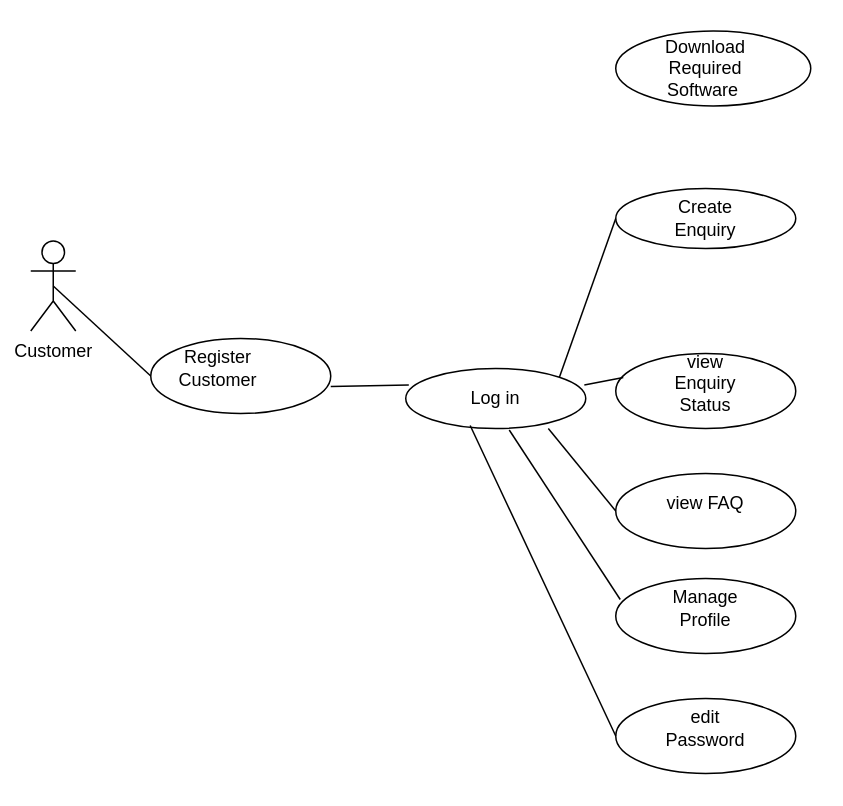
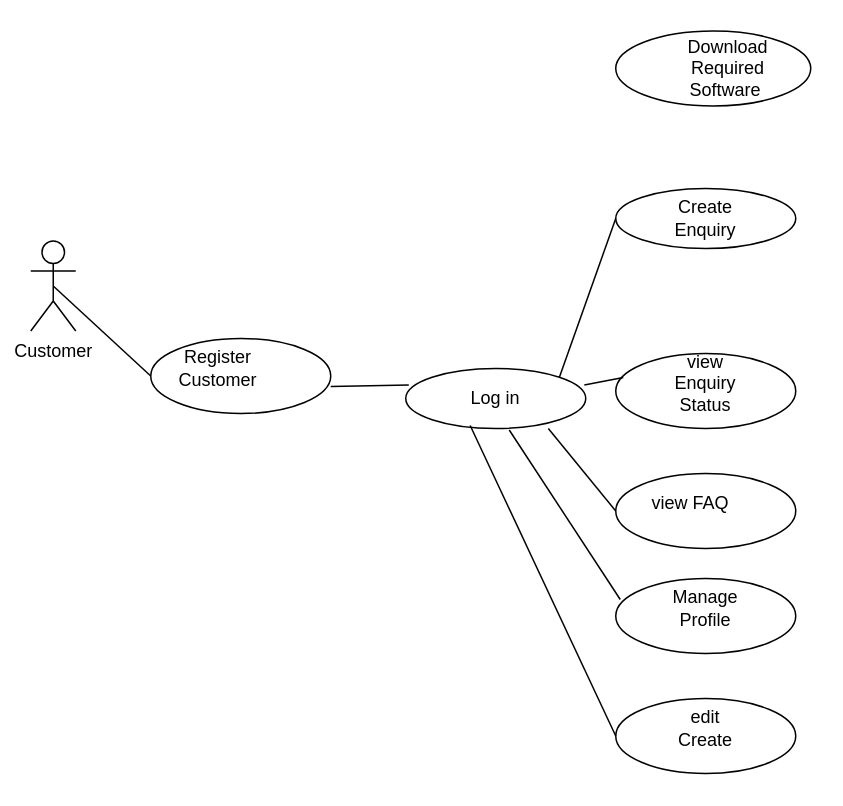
node "Download Required Software": moved (706, 68) -> (728, 68)
node "view FAQ": moved (706, 503) -> (691, 503)
node "edit Password": label "edit Password" -> "edit Create"
